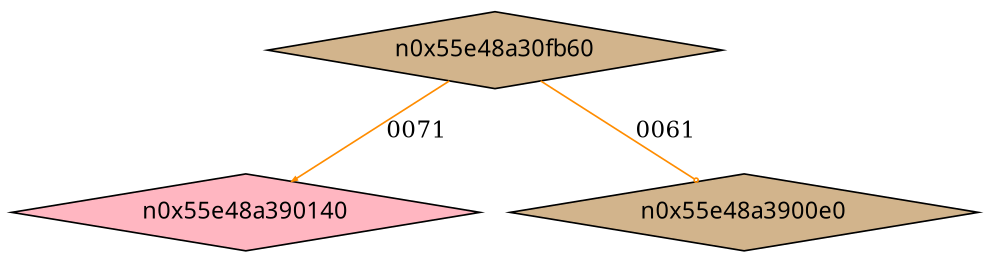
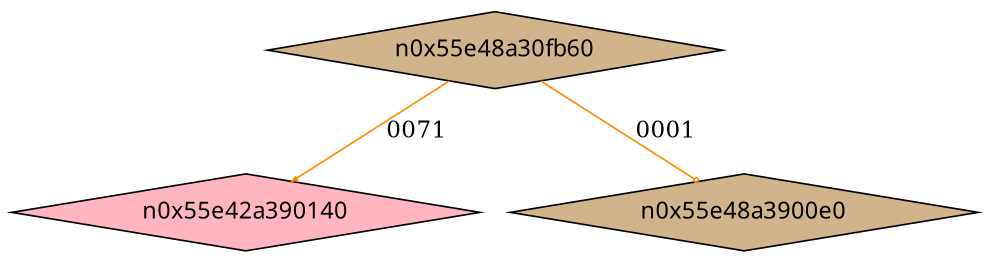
edge "n0x55e48a30fb60" -> "n0x55e48a3900e0": label "0061" -> "0001"
node "n0x55e48a390140": label "n0x55e48a390140" -> "n0x55e42a390140"
